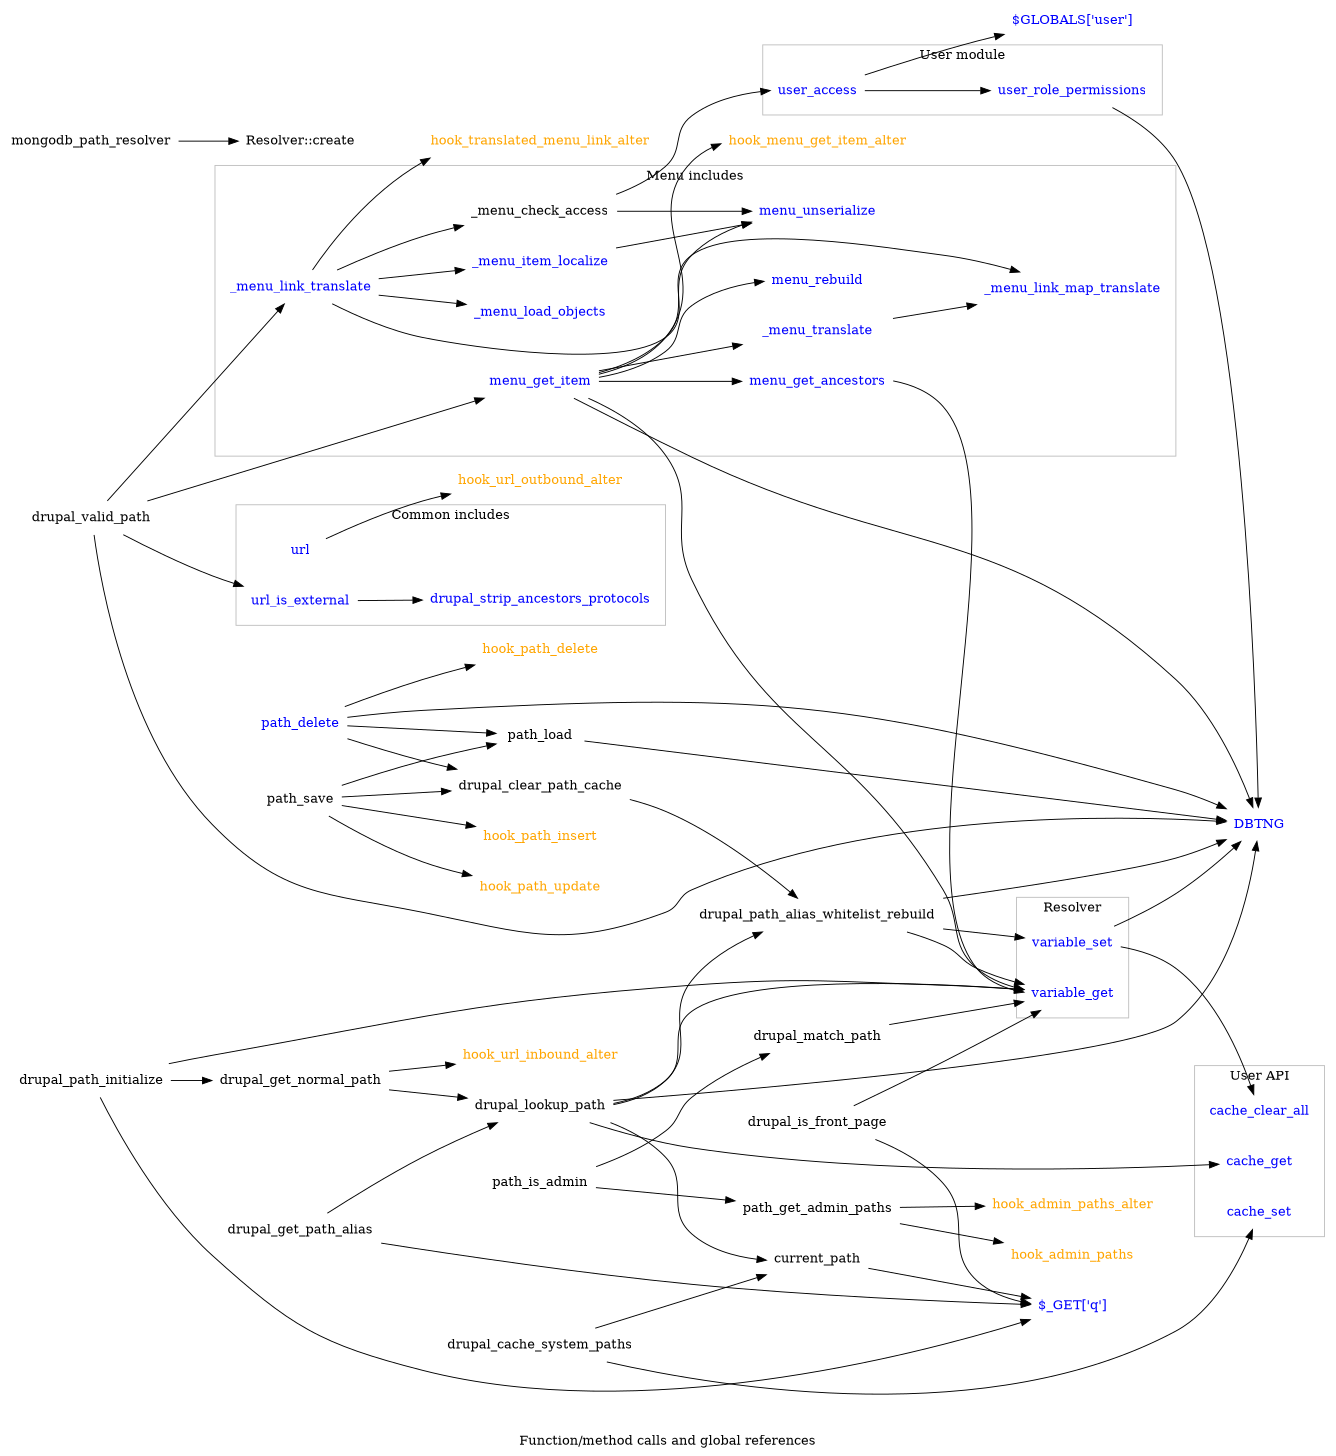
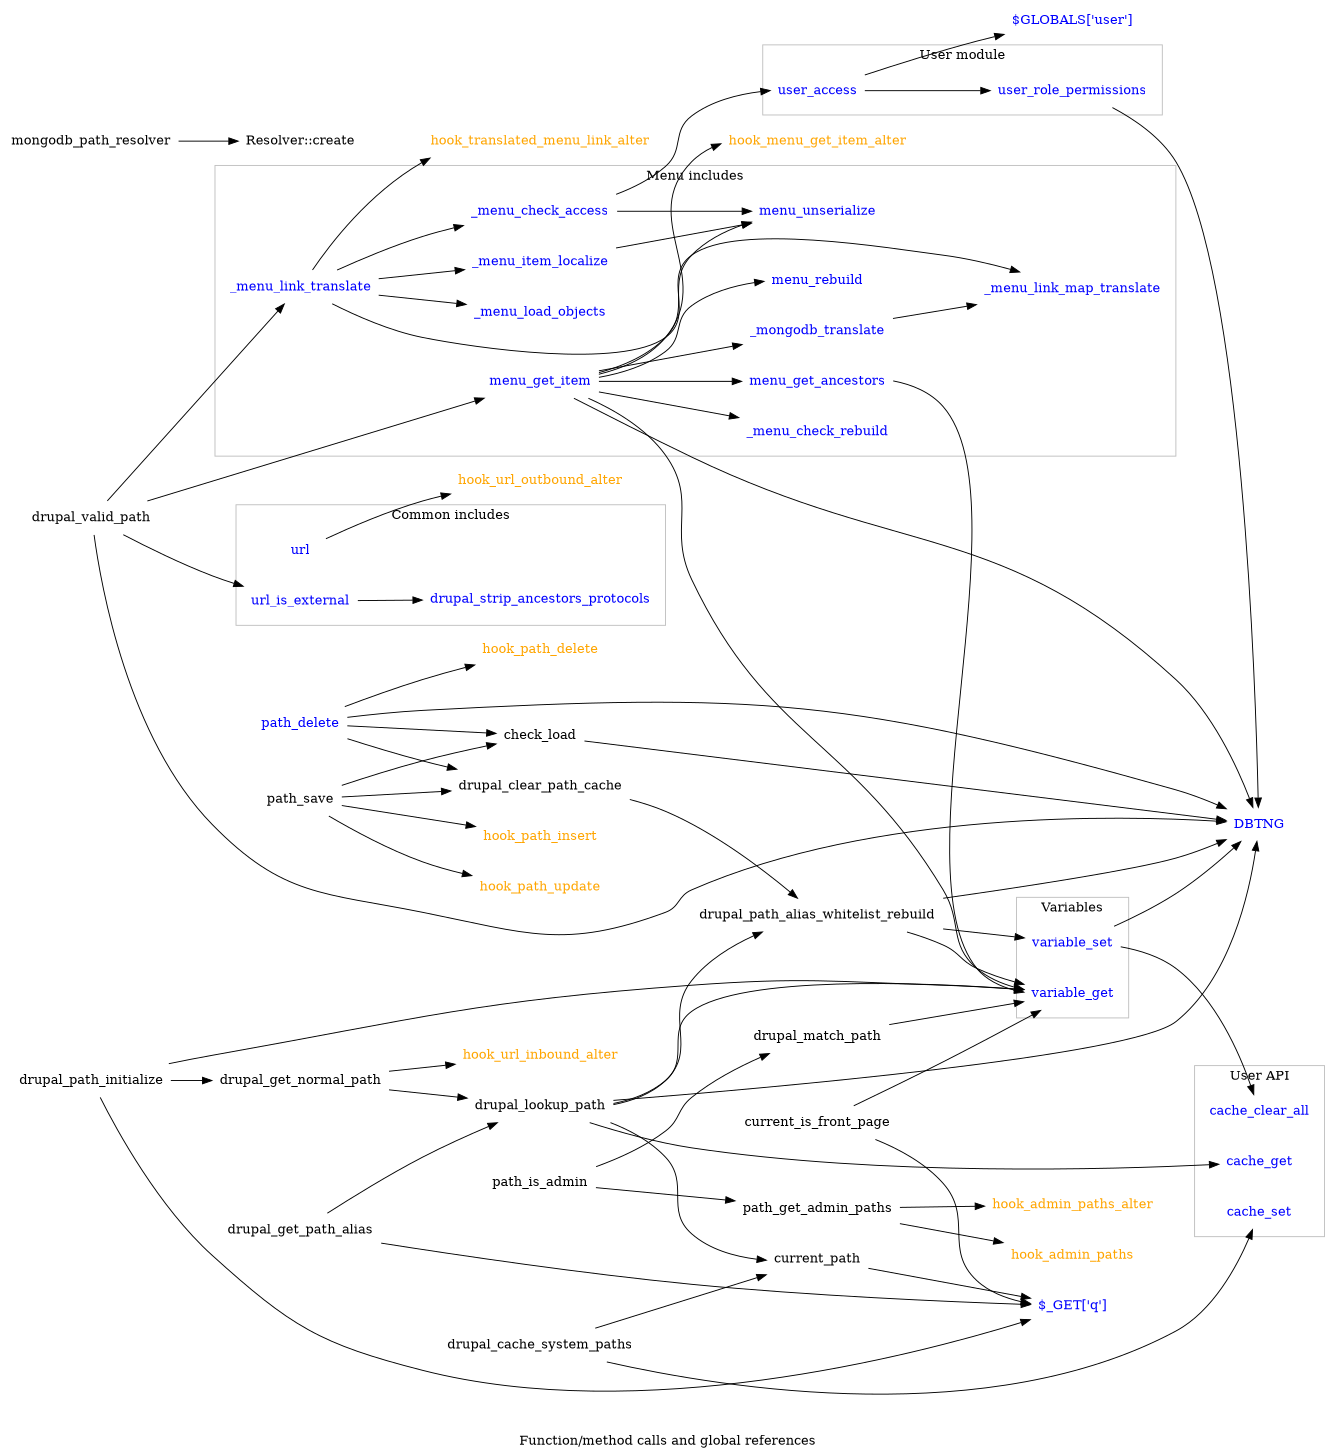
node "_menu_check_access": fontcolor black -> blue
node "_menu_translate": label "_menu_translate" -> "_mongodb_translate"
node "_menu_check_rebuild": added
node "path_load": label "path_load" -> "check_load"
cluster "Resolver": label "Resolver" -> "Variables"
node "drupal_is_front_page": label "drupal_is_front_page" -> "current_is_front_page"
